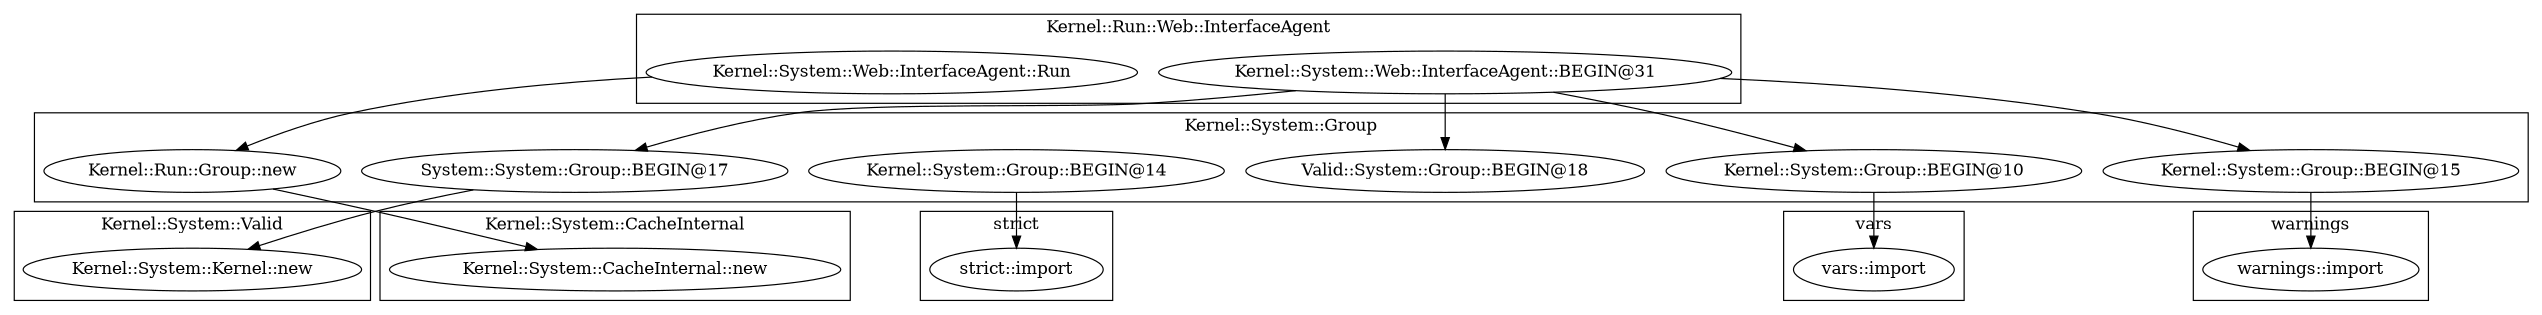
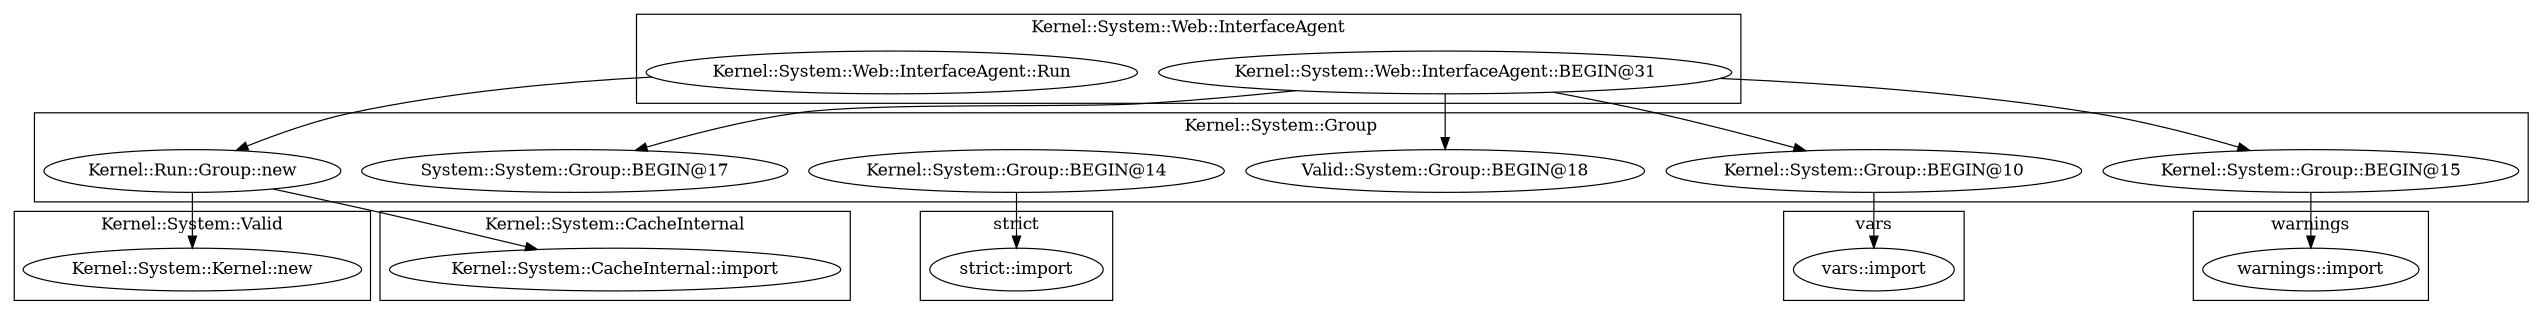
cluster "Kernel::Run::Web::InterfaceAgent": label "Kernel::Run::Web::InterfaceAgent" -> "Kernel::System::Web::InterfaceAgent"
edge "System::System::Group::BEGIN@17" -> "Kernel::System::Kernel::new": now "Kernel::Run::Group::new" -> "Kernel::System::Kernel::new"
node "Kernel::System::CacheInternal::new": label "Kernel::System::CacheInternal::new" -> "Kernel::System::CacheInternal::import"
